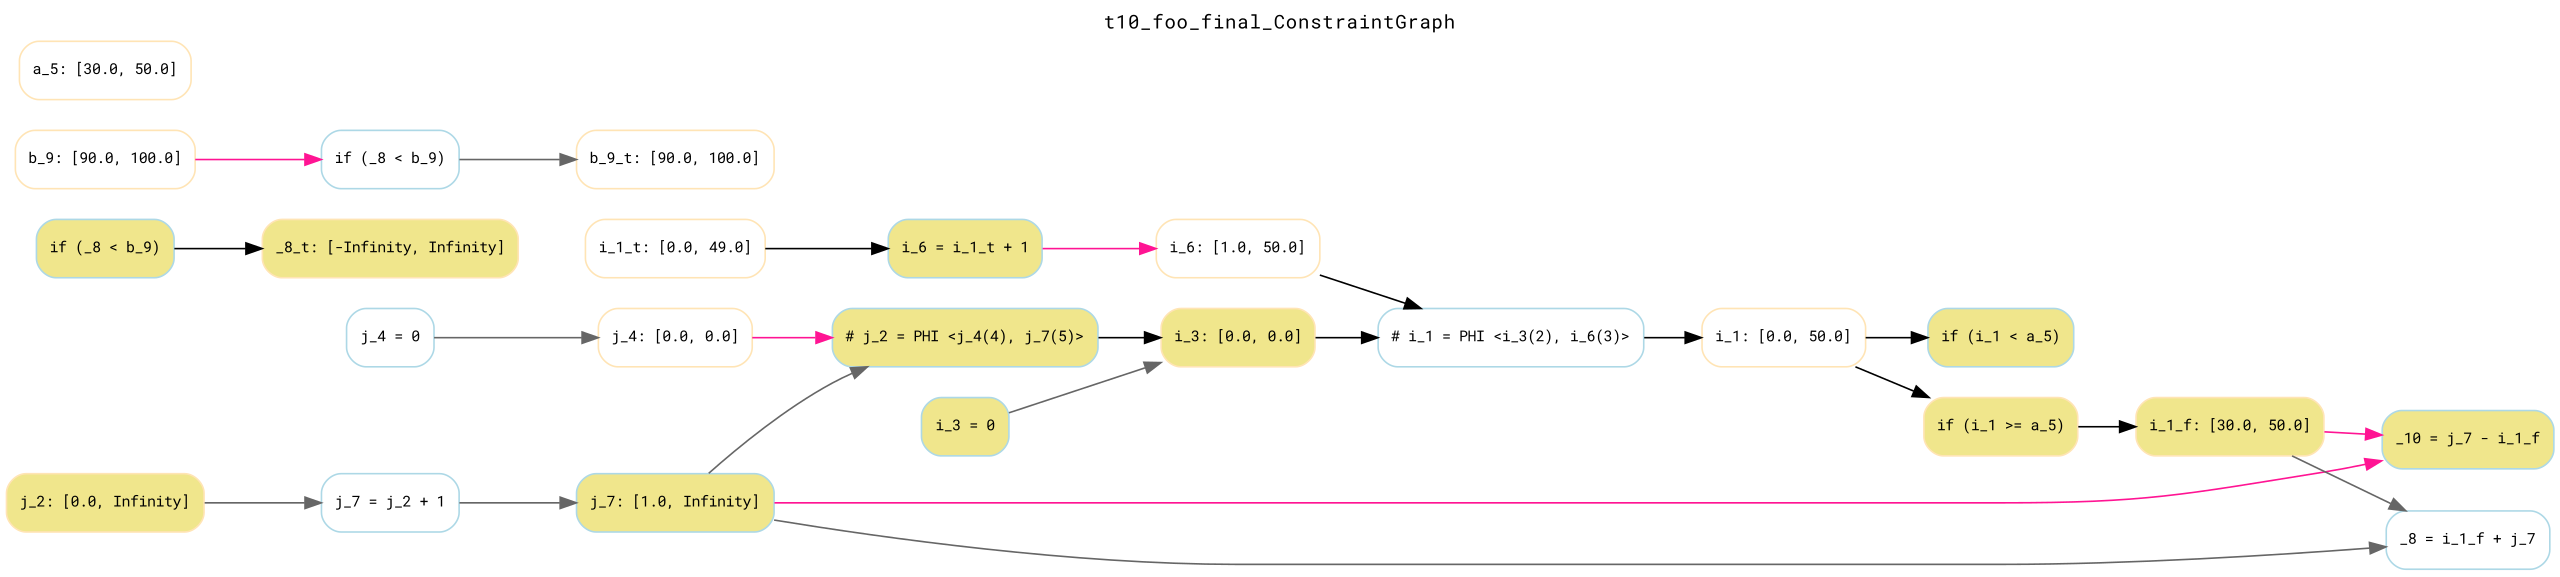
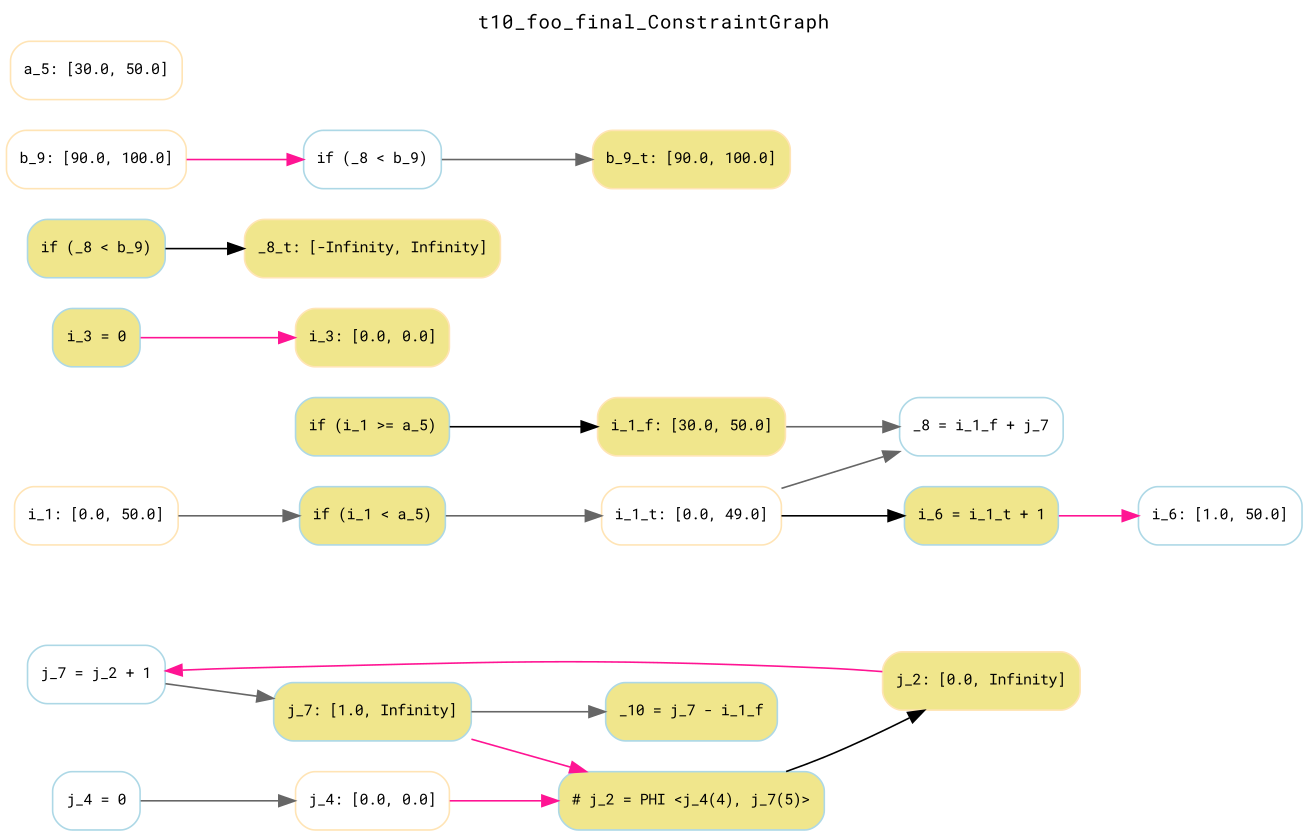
node "b_9_t: [90.0, 100.0]": fillcolor white -> khaki
node "i_6: [1.0, 50.0]": color moccasin -> lightblue
edge "# j_2 = PHI <j_4(4), j_7(5)>" -> "i_3: [0.0, 0.0]": now "# j_2 = PHI <j_4(4), j_7(5)>" -> "j_2: [0.0, Infinity]"
node "# i_1 = PHI <i_3(2), i_6(3)>": removed
edge "i_1: [0.0, 50.0]" -> "if (i_1 < a_5)": color black -> gray40
edge "i_1: [0.0, 50.0]" -> "if (i_1 >= a_5)": removed
edge "i_3 = 0" -> "i_3: [0.0, 0.0]": color gray40 -> deeppink
edge "j_7: [1.0, Infinity]" -> "# j_2 = PHI <j_4(4), j_7(5)>": color gray40 -> deeppink
node "if (i_1 >= a_5)": color moccasin -> lightblue
edge "i_1_f: [30.0, 50.0]" -> "_10 = j_7 - i_1_f": removed
edge "j_2: [0.0, Infinity]" -> "j_7 = j_2 + 1": color gray40 -> deeppink
edge "j_7: [1.0, Infinity]" -> "_10 = j_7 - i_1_f": color deeppink -> gray40
edge "if (i_1 < a_5)" -> "i_1_t: [0.0, 49.0]": added
edge "j_7: [1.0, Infinity]" -> "_8 = i_1_f + j_7": now "i_1_t: [0.0, 49.0]" -> "_8 = i_1_f + j_7"
